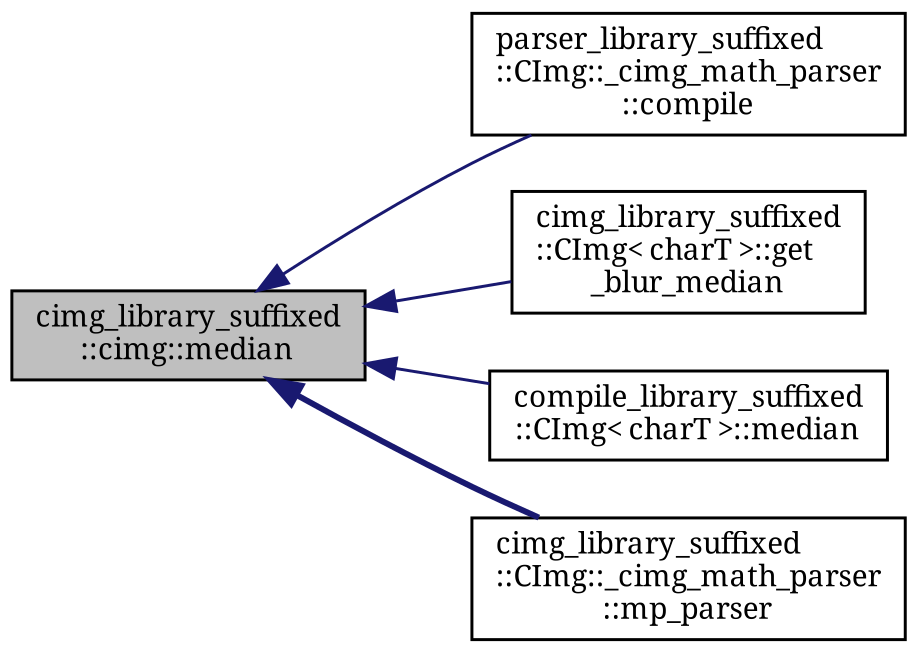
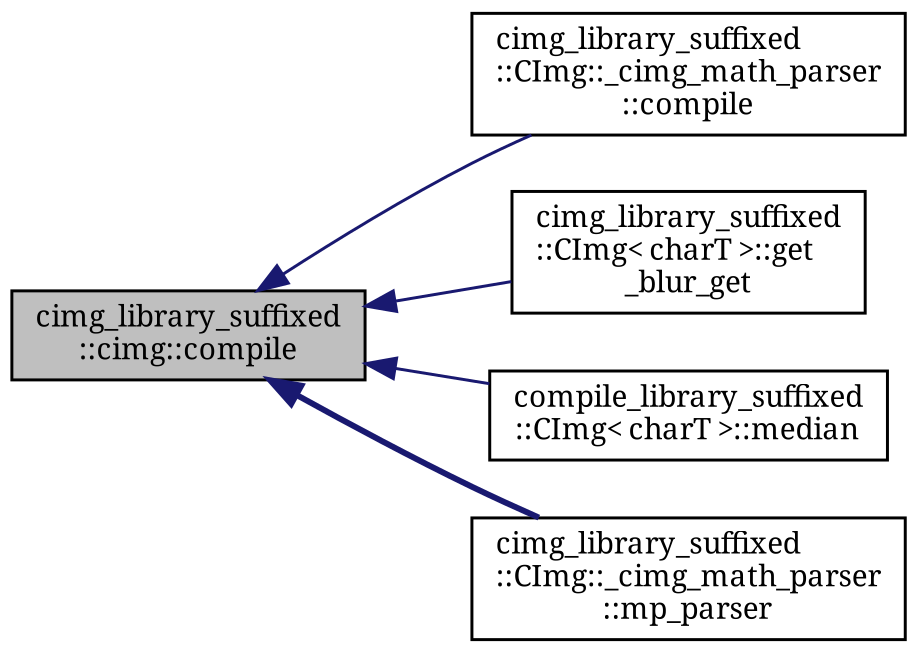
node "parser_library_suffixed ::CImg::_cimg_math_parser ::compile": label "parser_library_suffixed ::CImg::_cimg_math_parser ::compile" -> "cimg_library_suffixed ::CImg::_cimg_math_parser ::compile"
node "cimg_library_suffixed ::CImg< charT >::get _blur_median": label "cimg_library_suffixed ::CImg< charT >::get _blur_median" -> "cimg_library_suffixed ::CImg< charT >::get _blur_get"
node "cimg_library_suffixed ::cimg::median": label "cimg_library_suffixed ::cimg::median" -> "cimg_library_suffixed ::cimg::compile"
